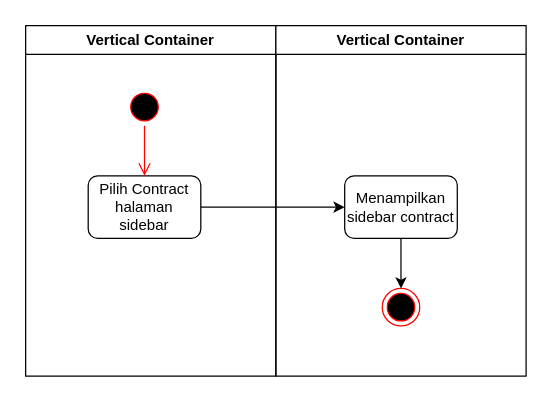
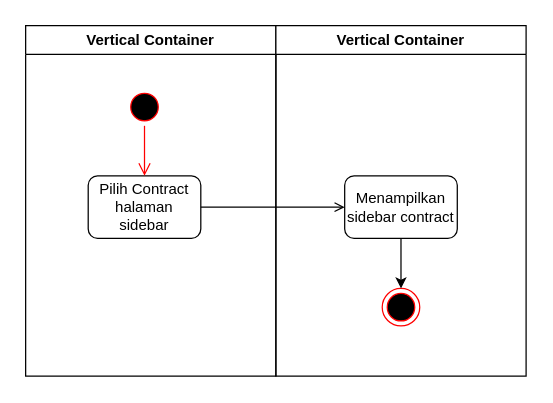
edge "Pilih Contract halaman sidebar" -> "Menampilkan sidebar contract": arrowhead classic -> open
